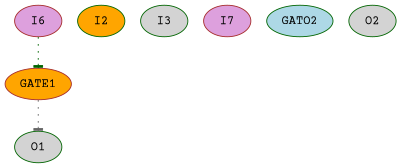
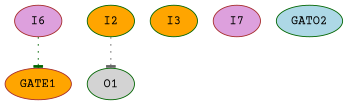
node "I3": fillcolor lightgrey -> orange
node "O2": removed
edge "GATE1" -> "O1": now "I2" -> "O1"
